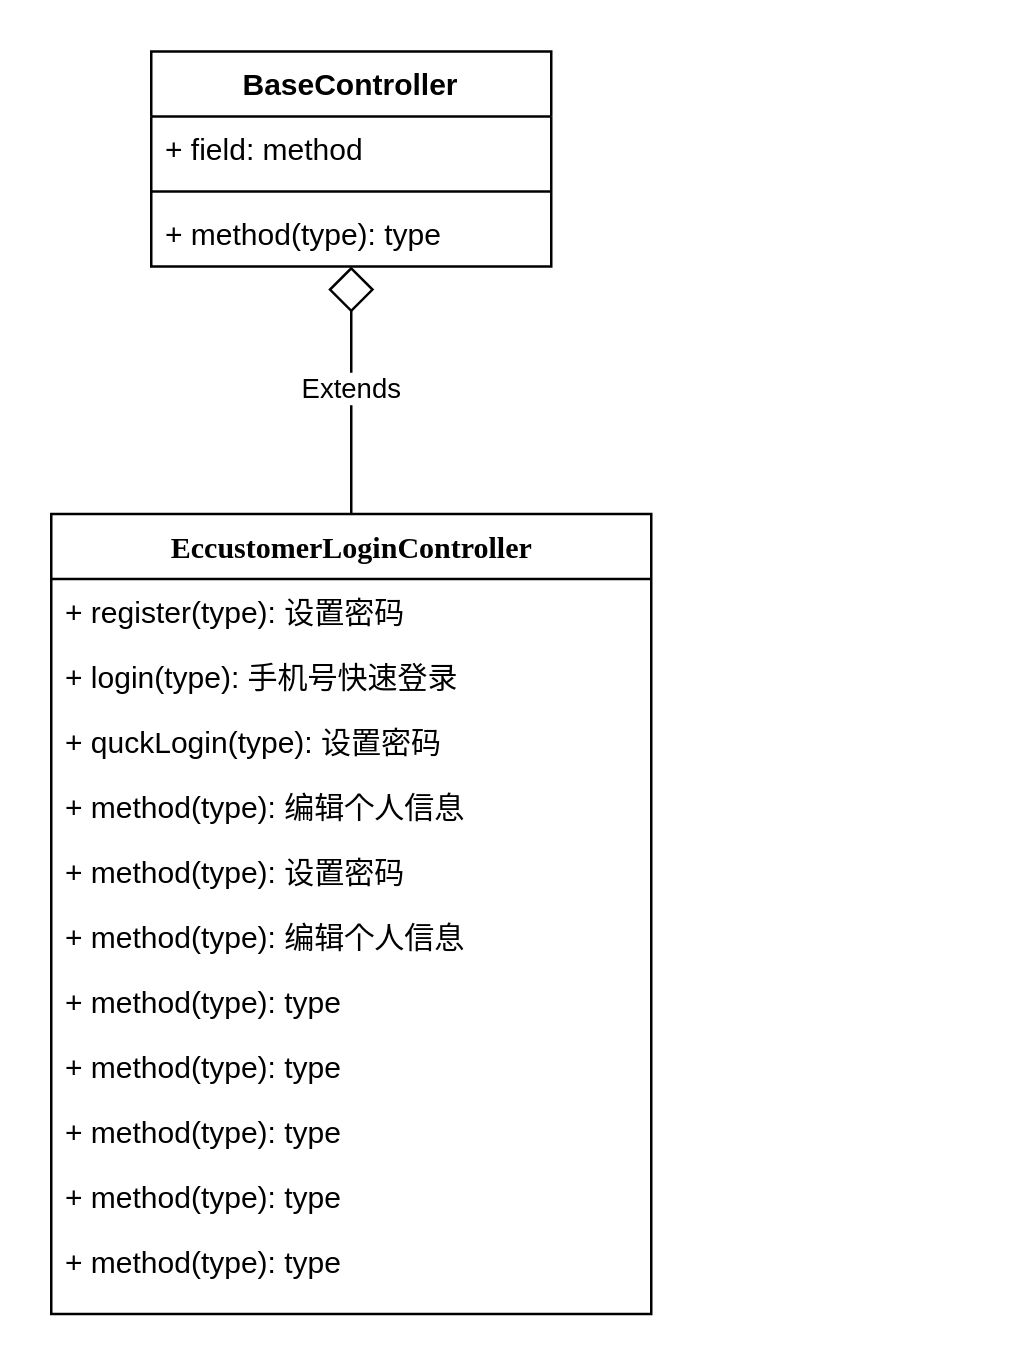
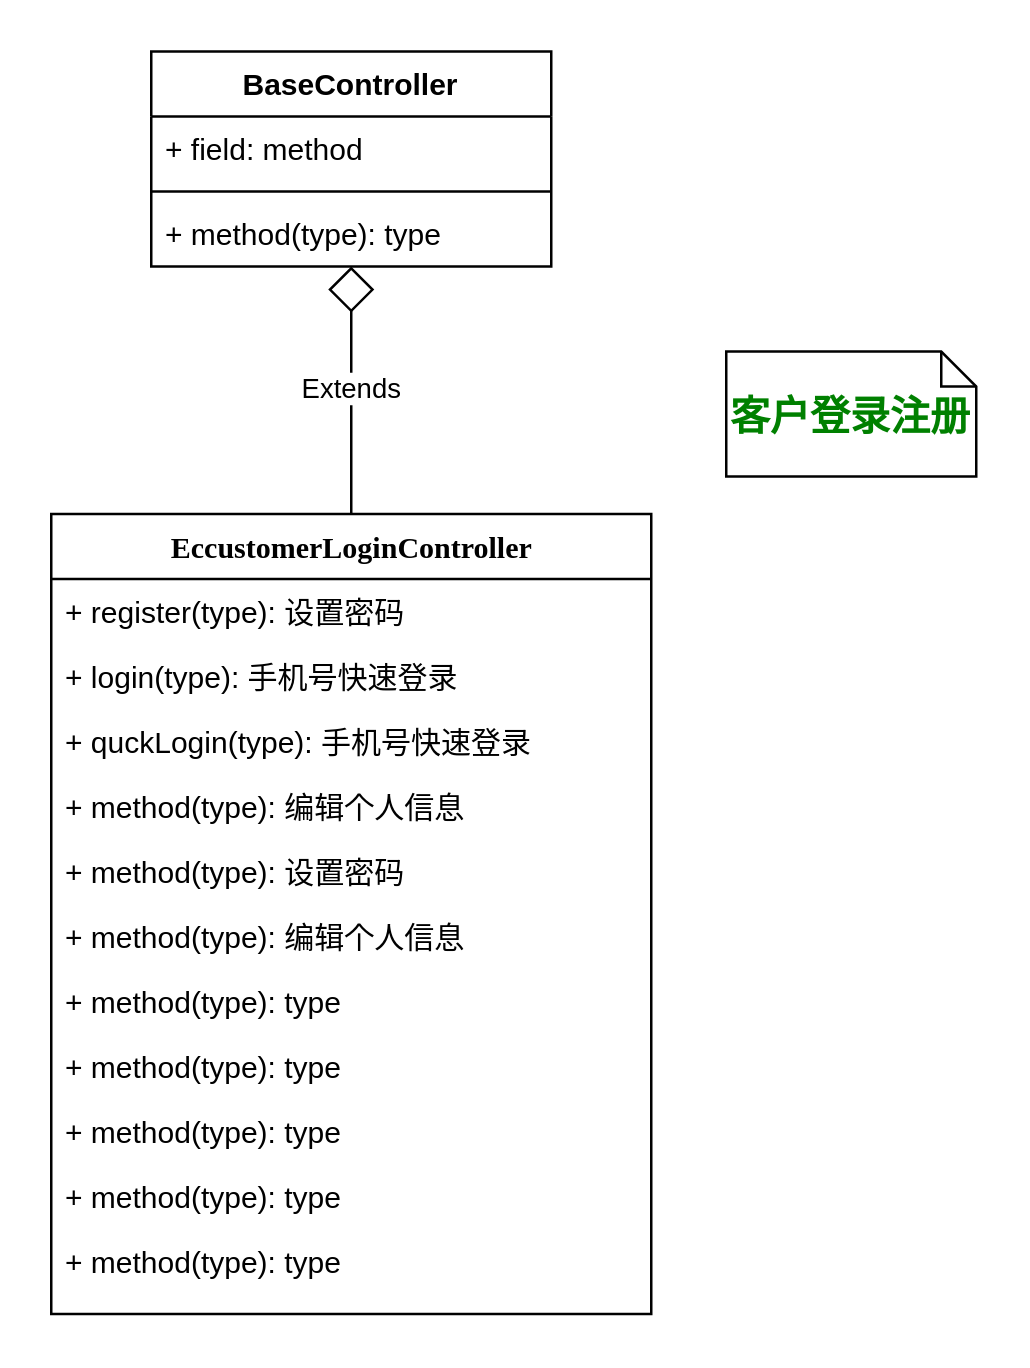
node "客户登录注册": added
node "+ quckLogin(type): 设置密码": label "+ quckLogin(type): 设置密码" -> "+ quckLogin(type): 手机号快速登录"
